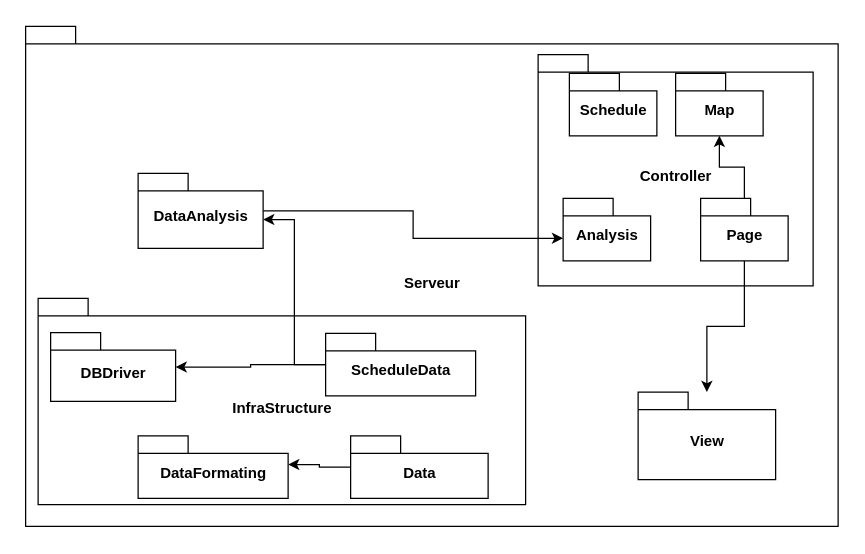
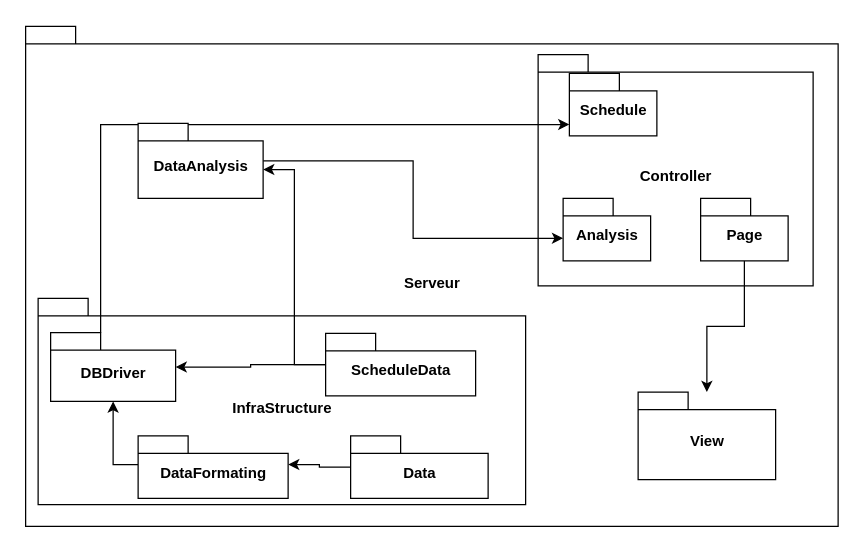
node "Map": removed
edge "DBDriver" -> "Schedule": added
edge "Page" -> "Map": removed
node "DataAnalysis": moved (201, 211) -> (201, 161)
edge "DataFormating" -> "DBDriver": added
